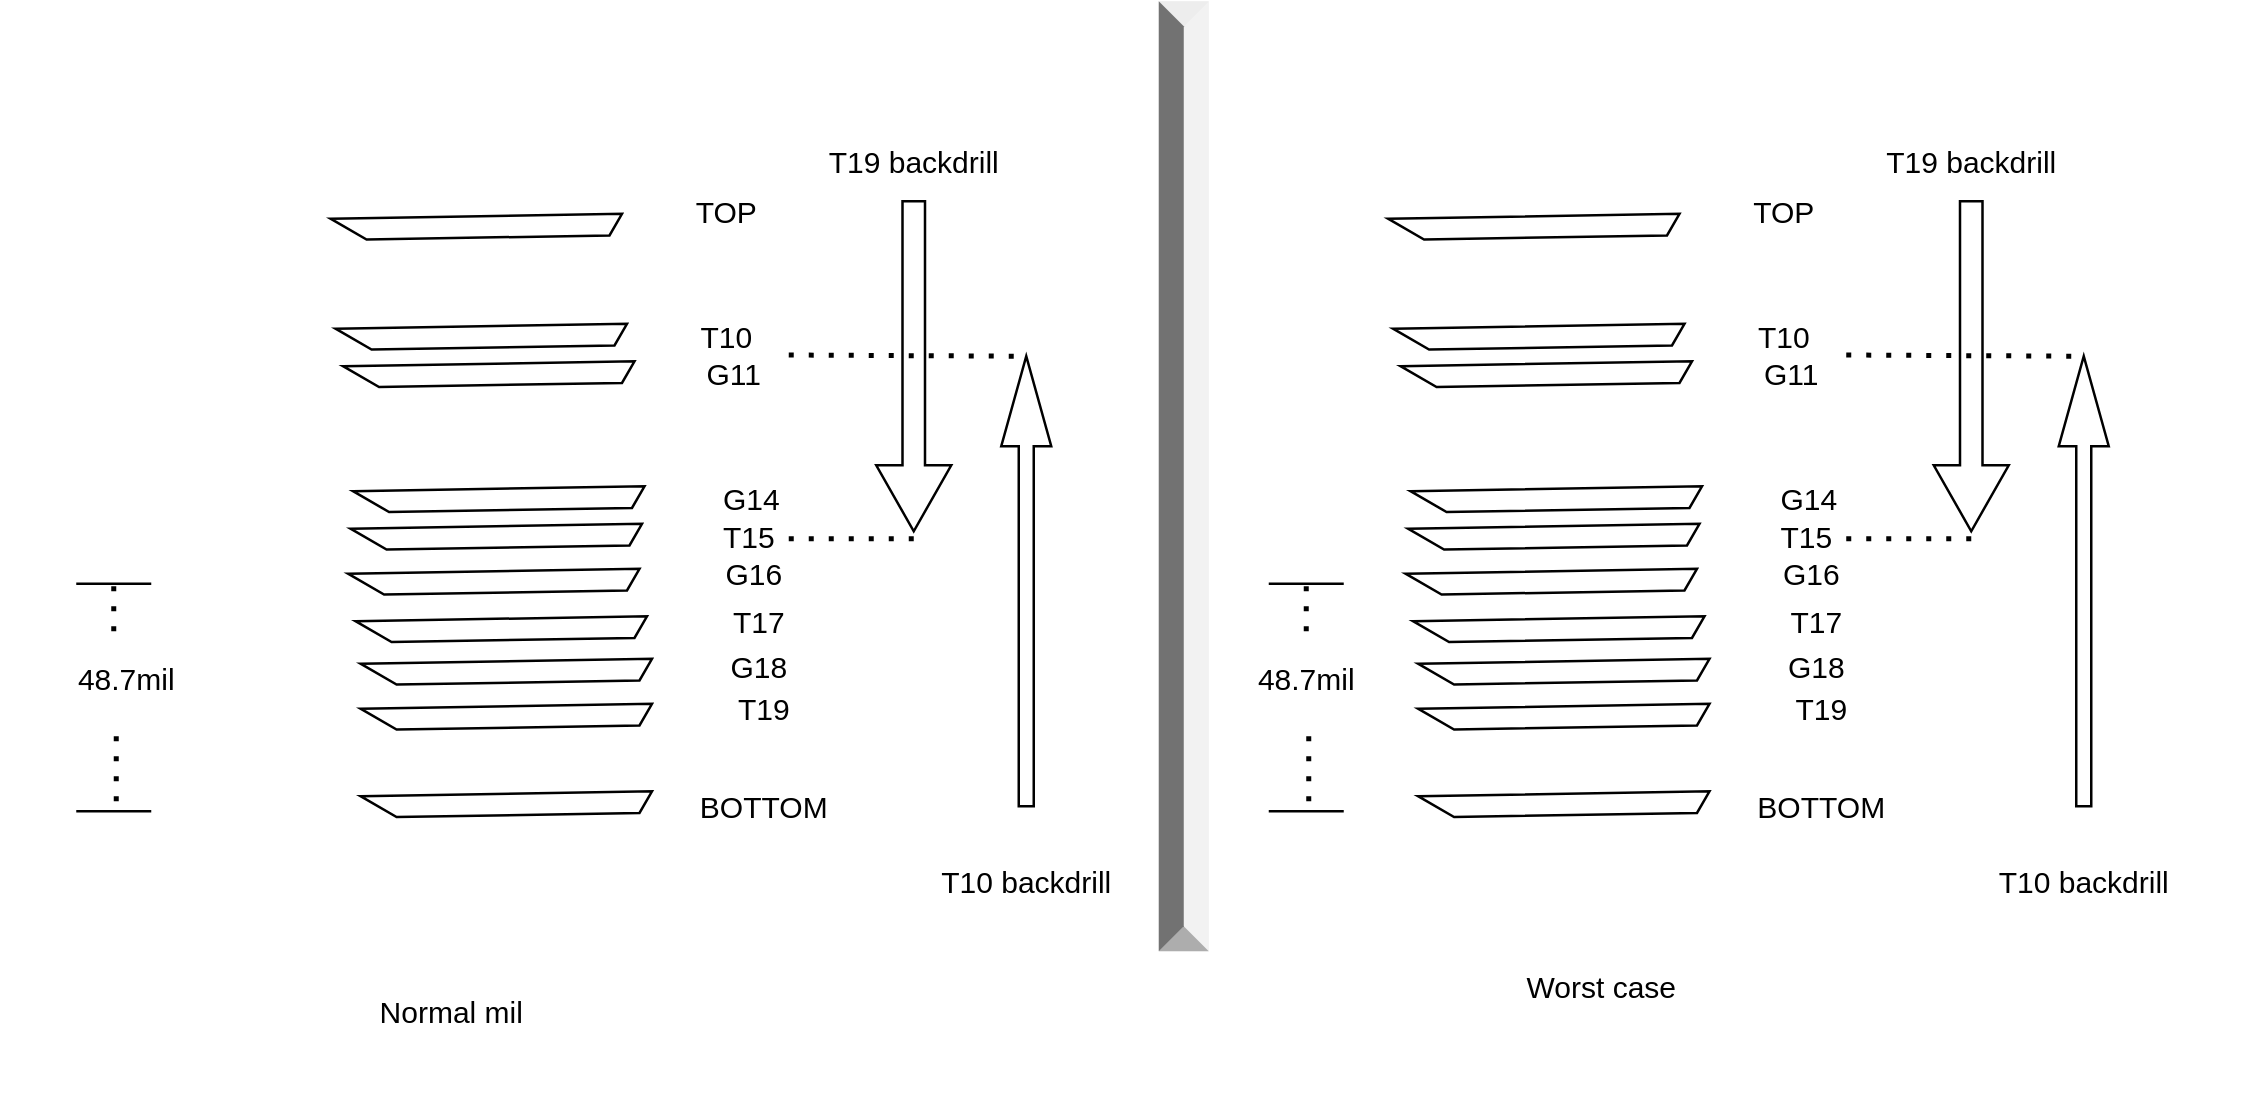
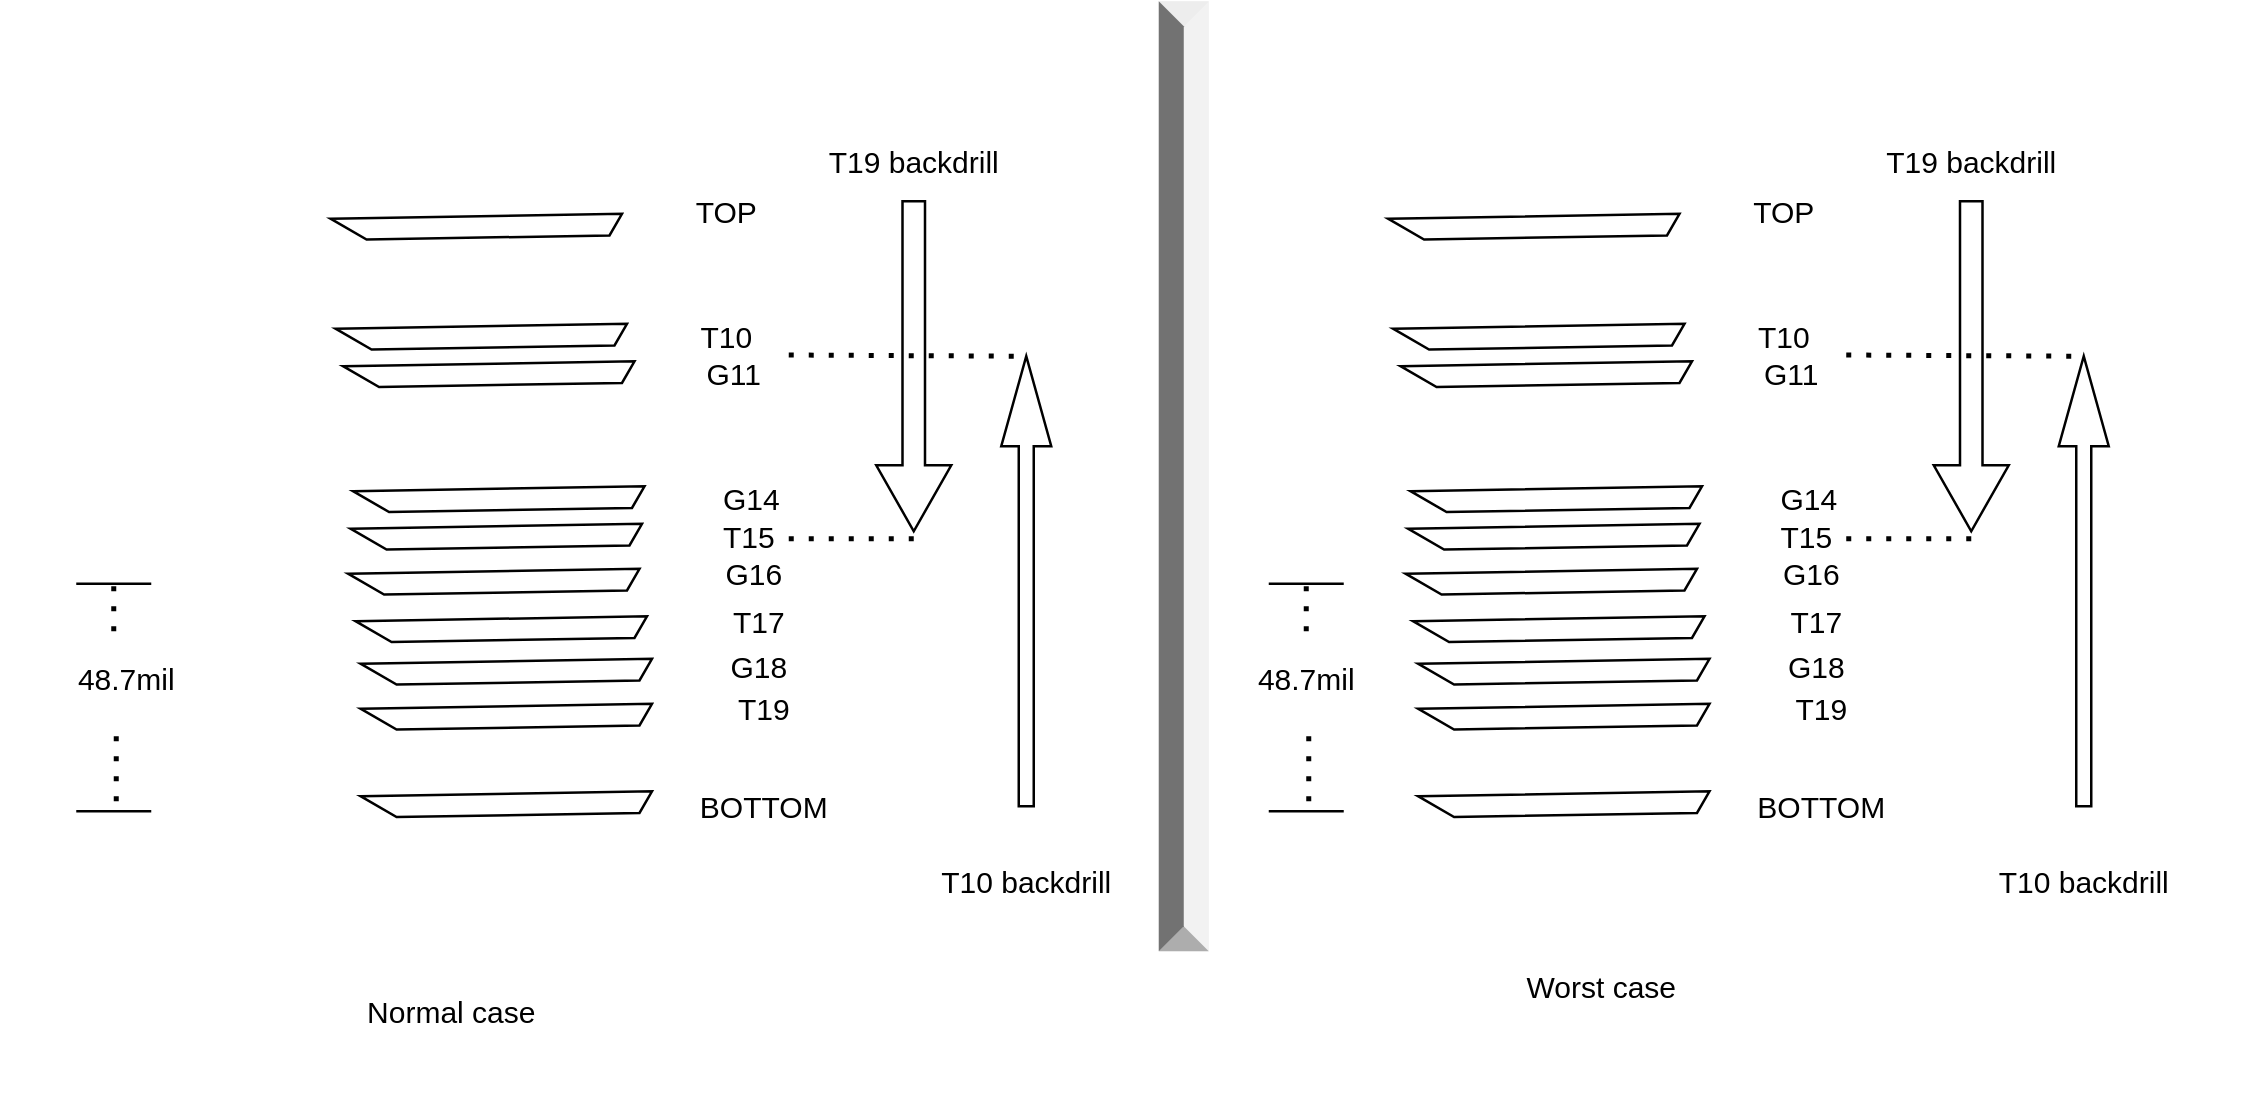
node "Normal mil": label "Normal mil" -> "Normal case"
